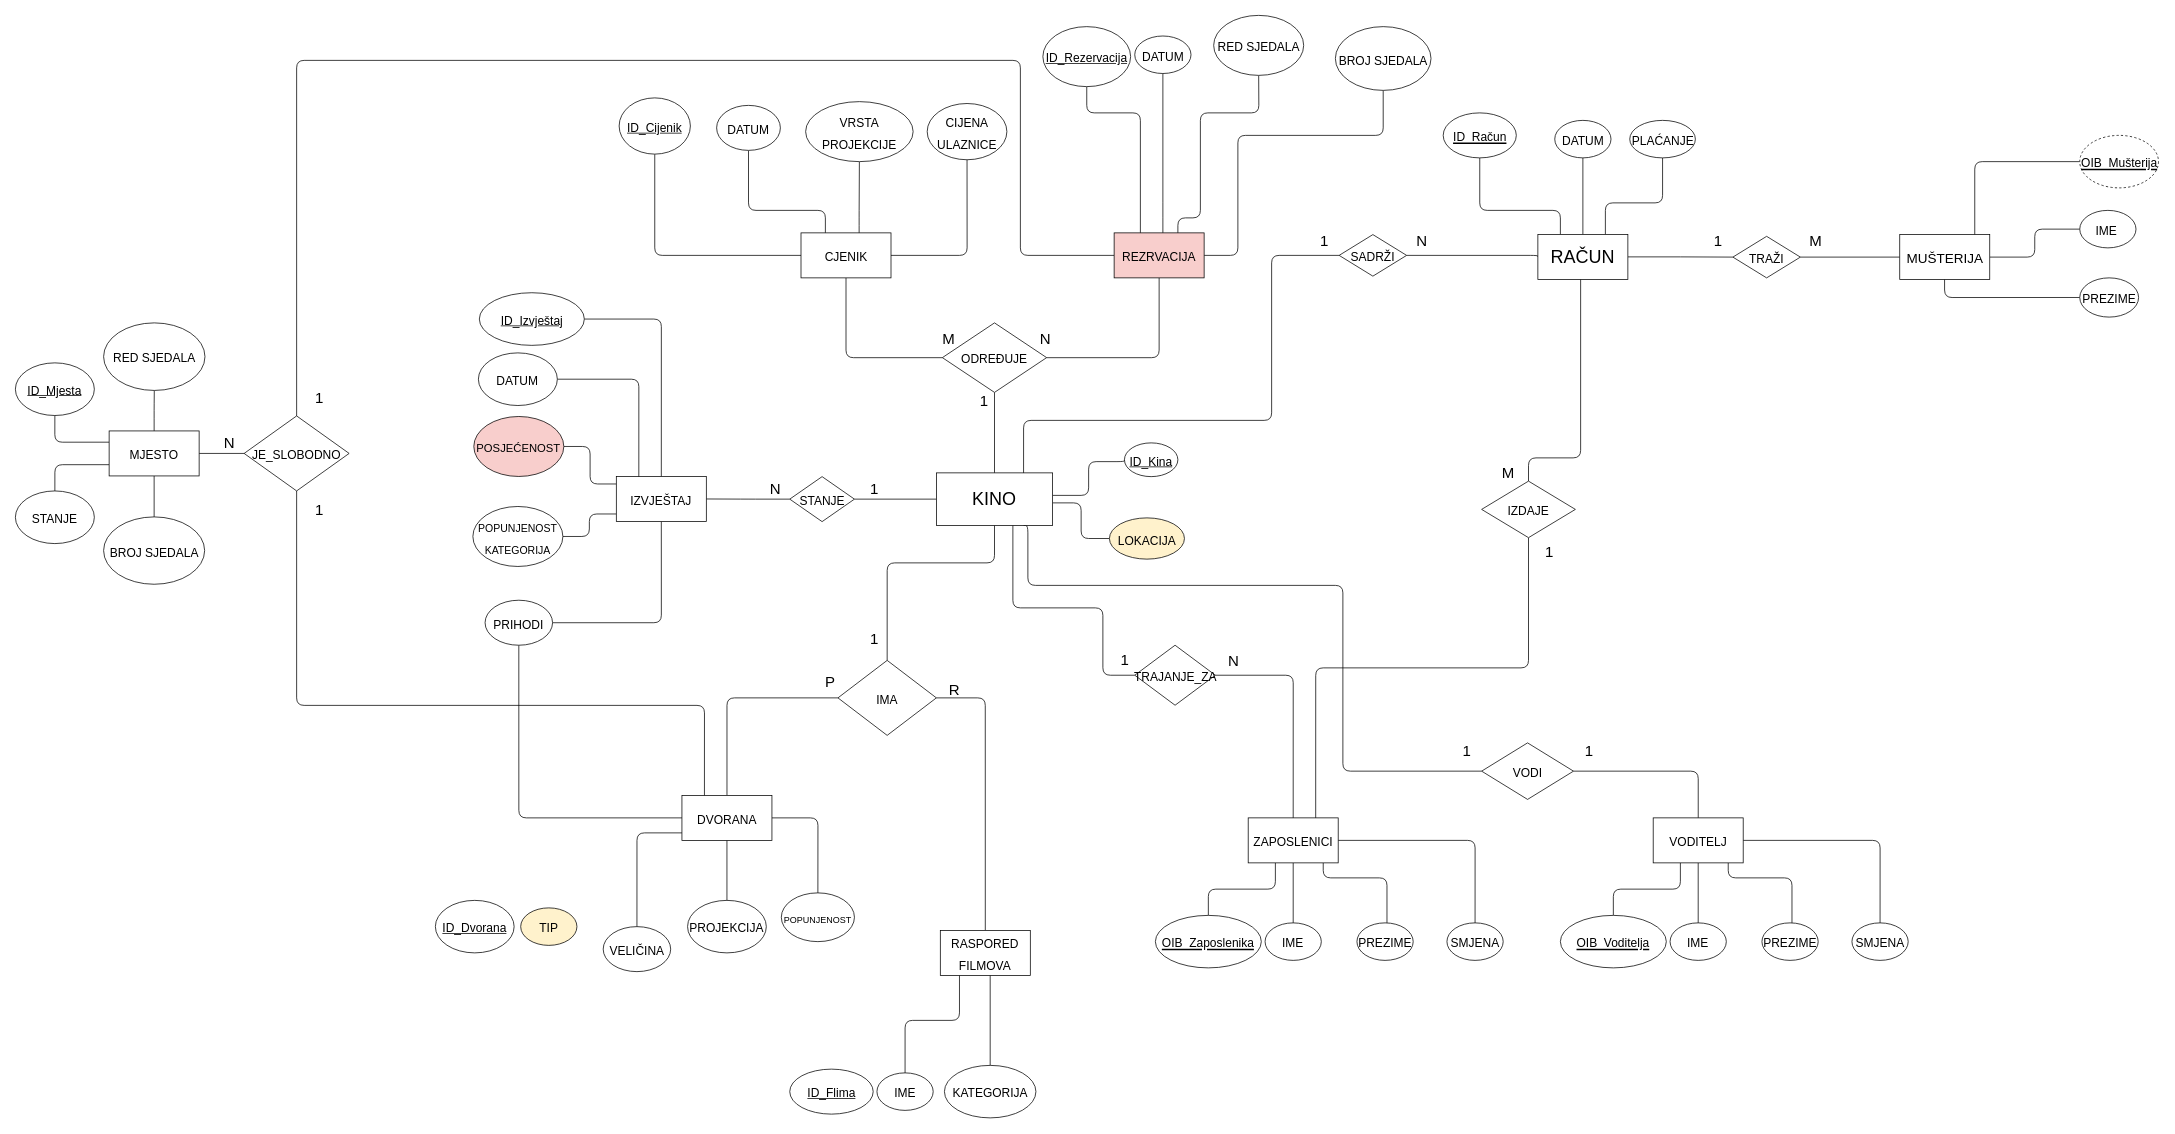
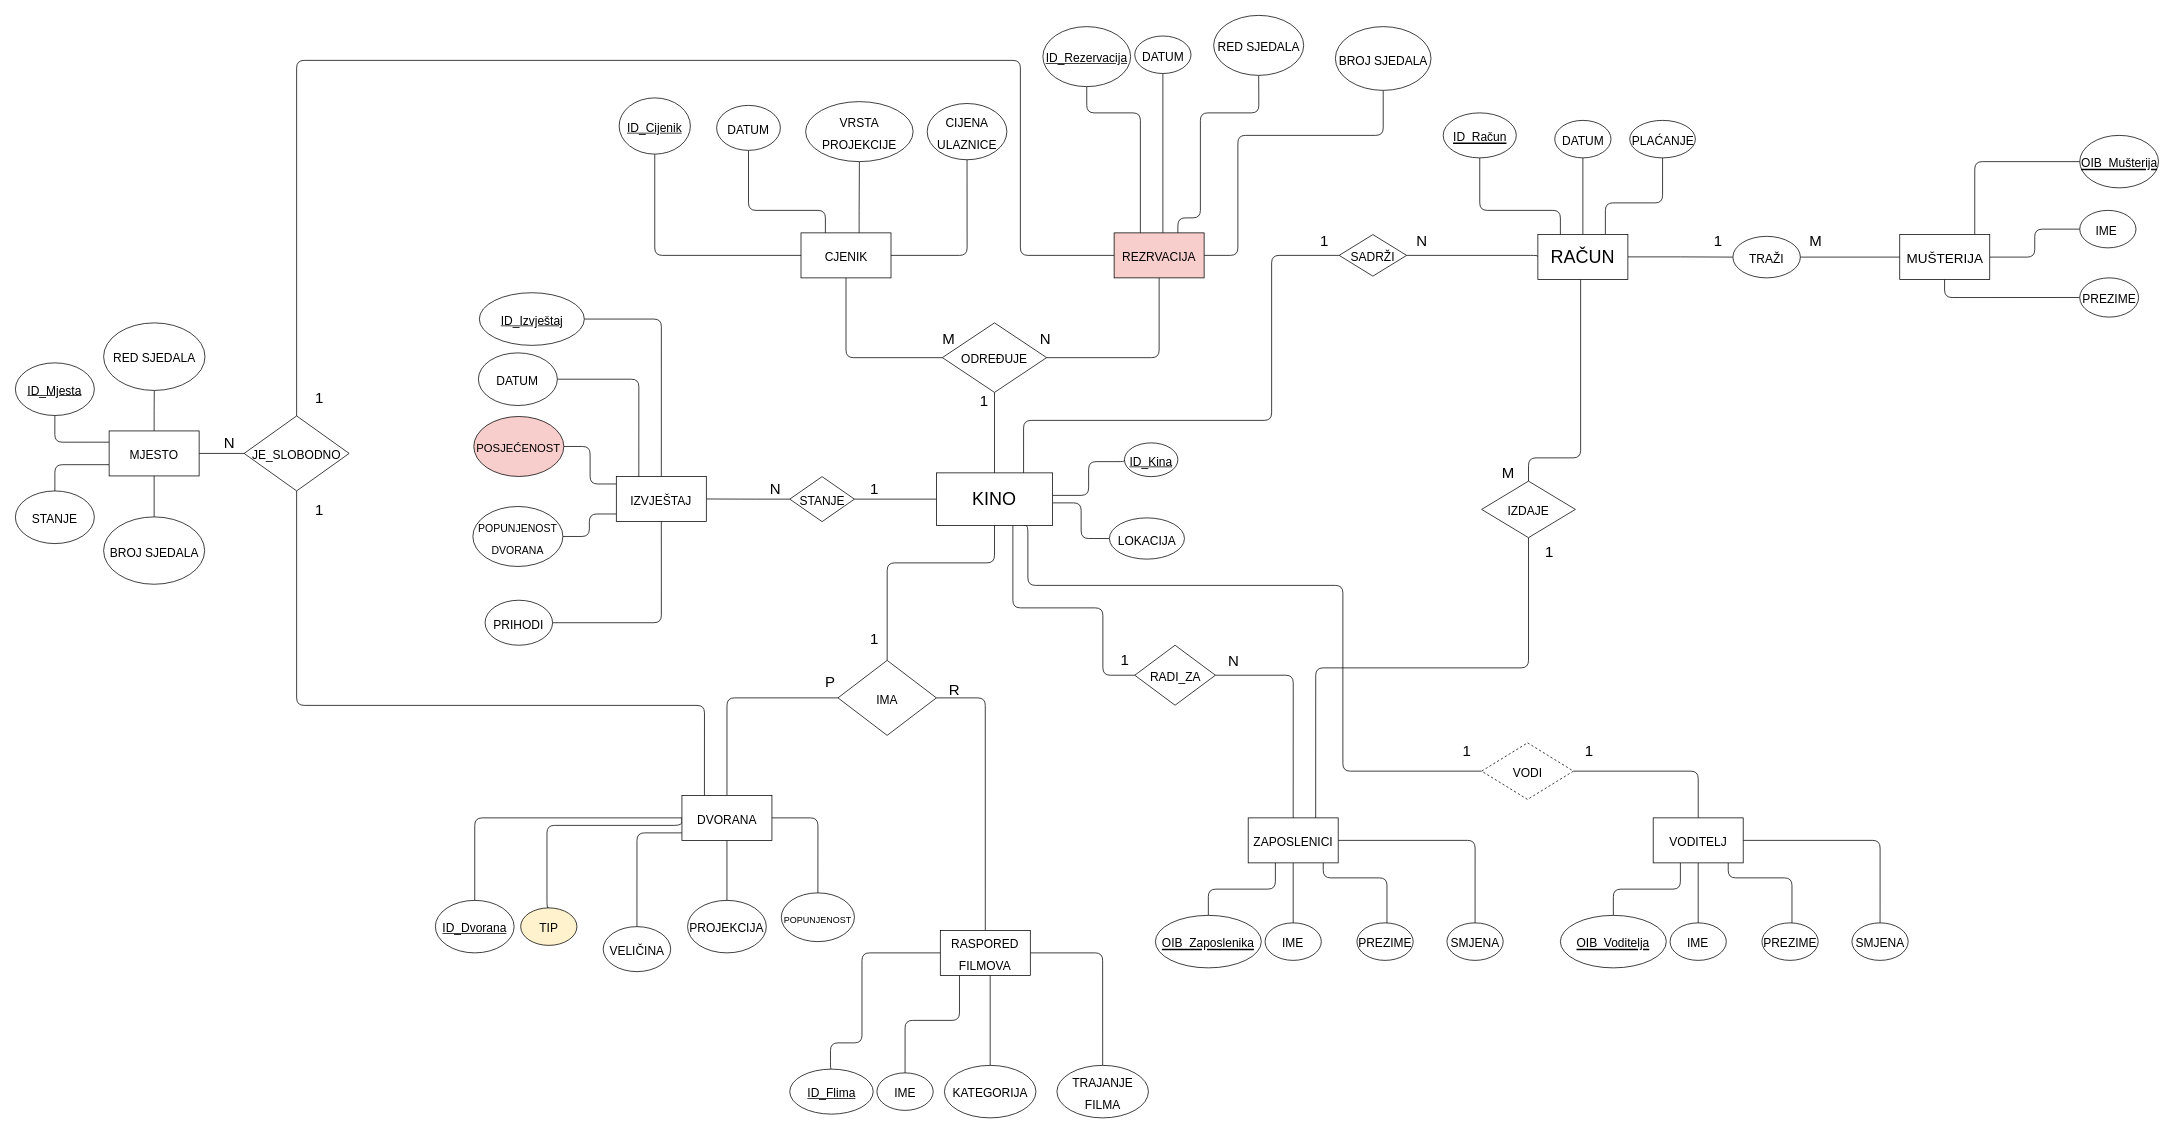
node "OIB_Mušterija": style dashed -> solid
node "TRAŽI": shape diamond -> ellipse
node "POPUNJENOST KATEGORIJA": label "POPUNJENOST KATEGORIJA" -> "POPUNJENOST DVORANA"
node "LOKACIJA": fillcolor #fff2cc -> #ffffff
node "TRAJANJE_ZA": label "TRAJANJE_ZA" -> "RADI_ZA"
edge "PRIHODI" -- "DVORANA": now "ID_Dvorana" -- "DVORANA"
node "VODI": style solid -> dashed
edge "DVORANA" -- "TIP": added
edge "RASPORED FILMOVA" -- "TRAJANJE FILMA": added
edge "RASPORED FILMOVA" -- "ID_Flima": added
node "TRAJANJE FILMA": added
